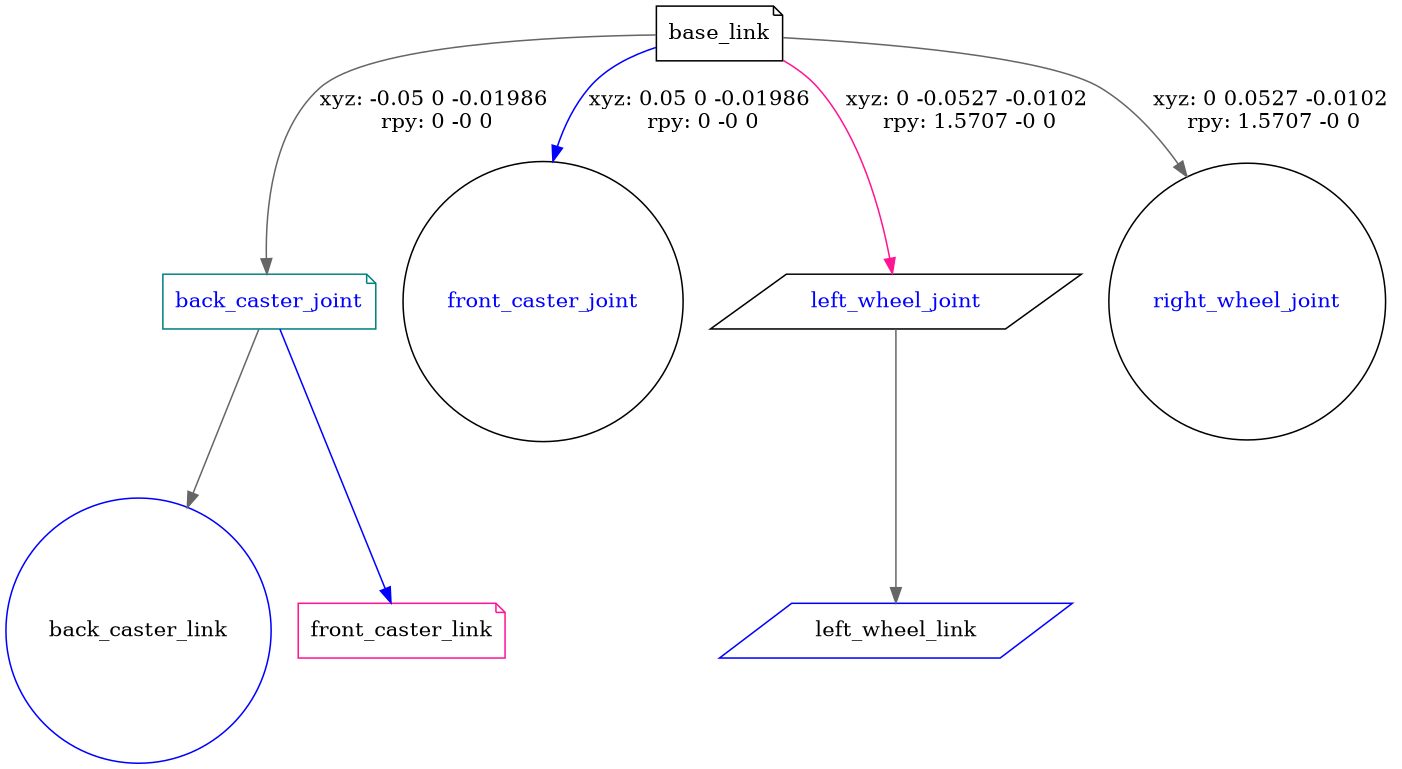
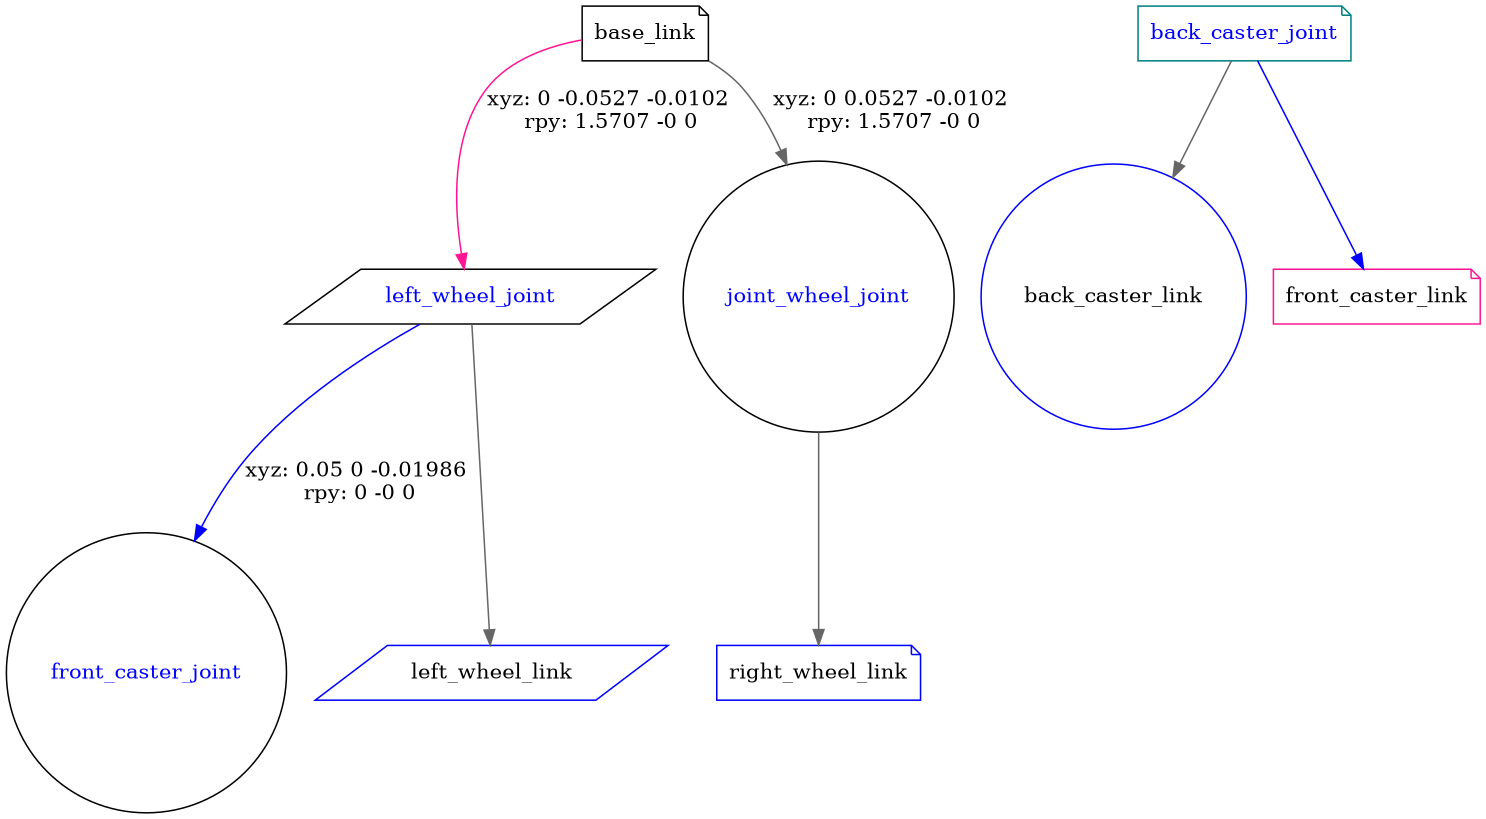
edge "base_link" -> "back_caster_joint": removed, label "xyz: -0.05 0 -0.01986 rpy: 0 -0 0"
edge "base_link" -> "front_caster_joint": now "left_wheel_joint" -> "front_caster_joint"
node "right_wheel_joint": label "right_wheel_joint" -> "joint_wheel_joint"
node "right_wheel_link": added
